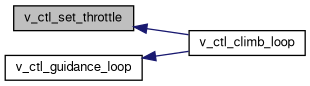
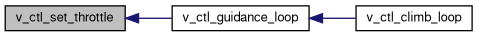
edge "v_ctl_climb_loop" -> "v_ctl_set_throttle": now "v_ctl_guidance_loop" -> "v_ctl_set_throttle"
